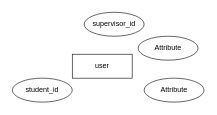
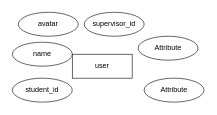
node "avatar": added
node "name": added
